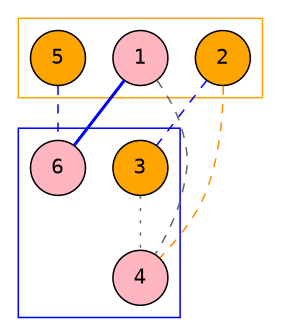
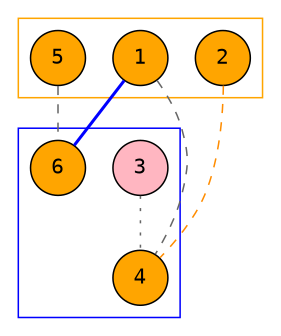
node "1": fillcolor lightpink -> orange
edge "2" -- "3": removed
edge "5" -- "6": color blue -> gray40
node "6": fillcolor lightpink -> orange
node "3": fillcolor orange -> lightpink
node "4": fillcolor lightpink -> orange
